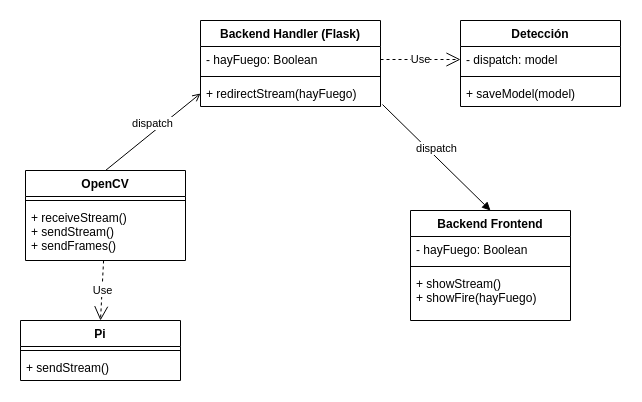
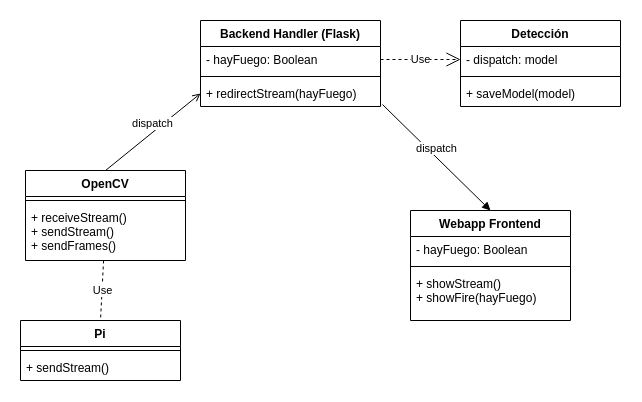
node "Backend Frontend": label "Backend Frontend" -> "Webapp Frontend"
edge "+ receiveStream() + sendStream() + sendFrames()" -> "Pi": arrowhead open -> none
